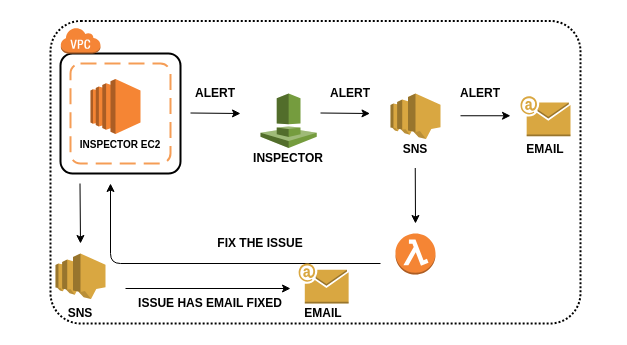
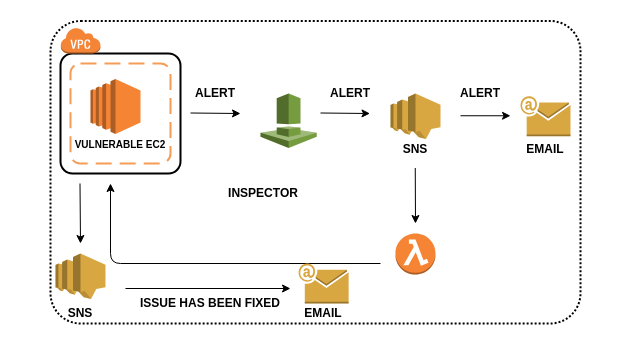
node "INSPECTOR EC2": label "INSPECTOR EC2" -> "VULNERABLE EC2"
node "INSPECTOR": moved (289, 158) -> (264, 193)
node "FIX THE ISSUE": removed
node "ISSUE HAS EMAIL FIXED": label "ISSUE HAS EMAIL FIXED" -> "ISSUE HAS BEEN FIXED"
